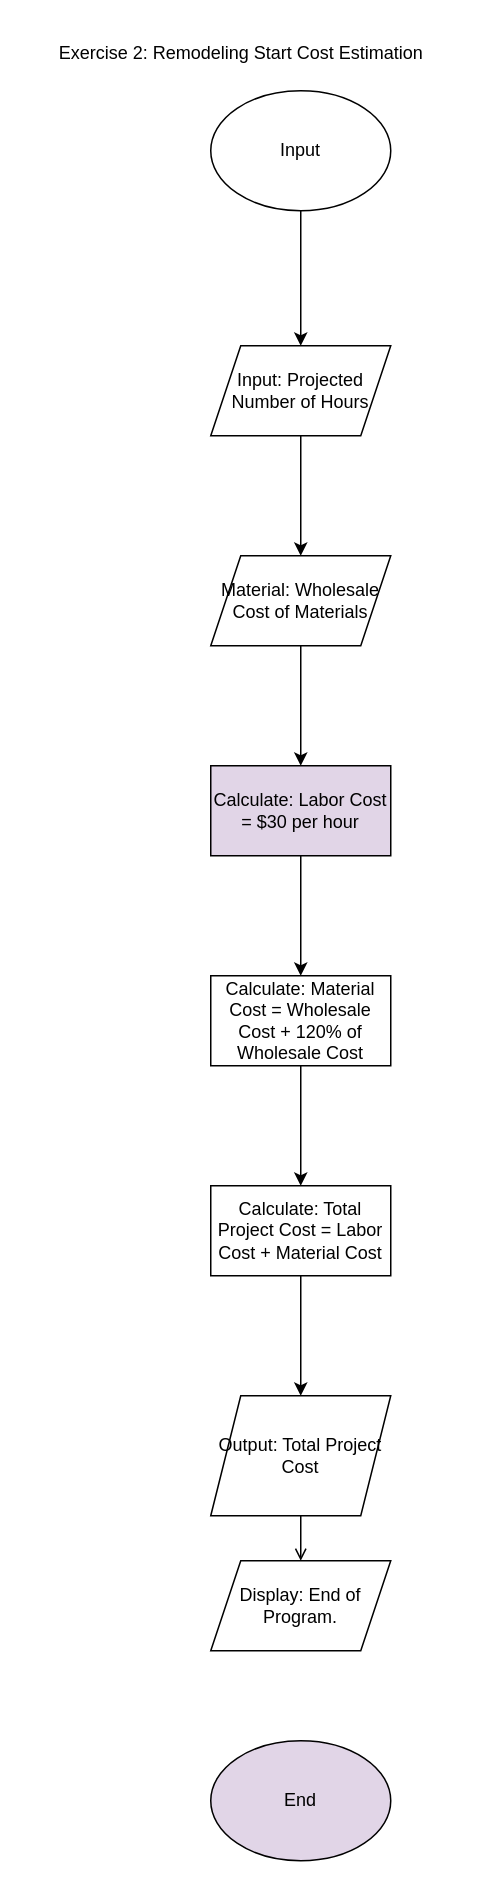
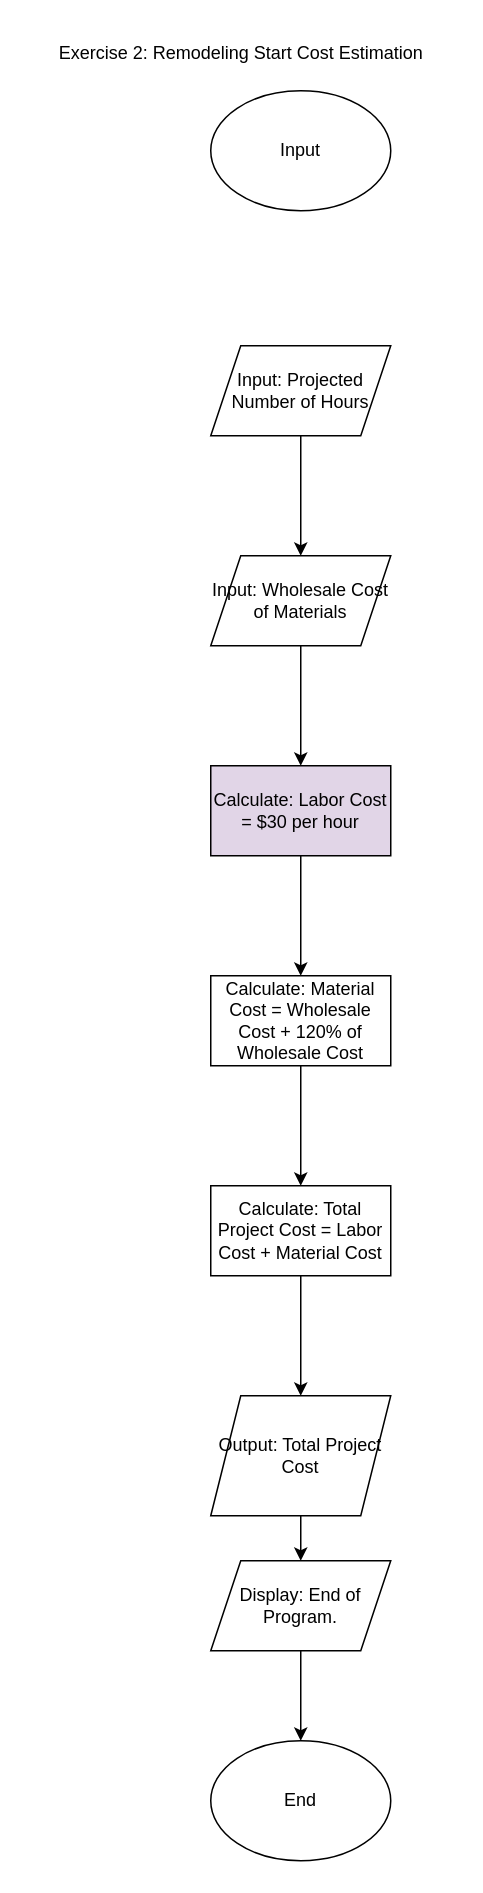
edge "Input" -> "Input: Projected Number of Hours": removed
node "Material: Wholesale Cost of Materials": label "Material: Wholesale Cost of Materials" -> "Input: Wholesale Cost of Materials"
edge "Output: Total Project Cost" -> "Display: End of Program.": arrowhead open -> classic
edge "Display: End of Program." -> "End": added
node "End": fillcolor #e1d5e7 -> #ffffff
